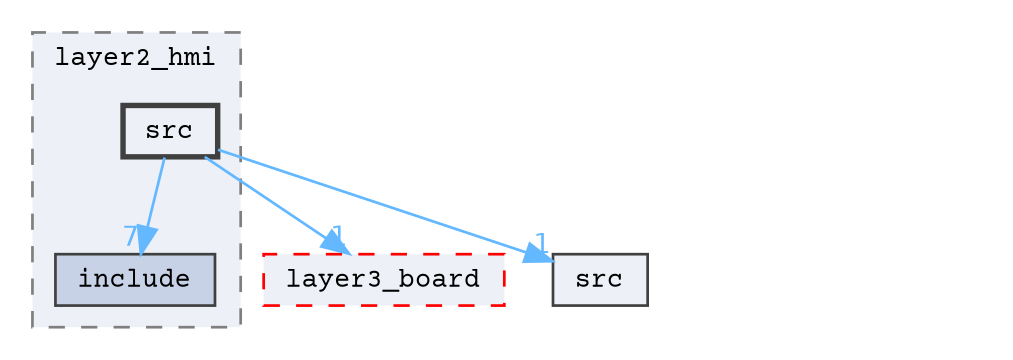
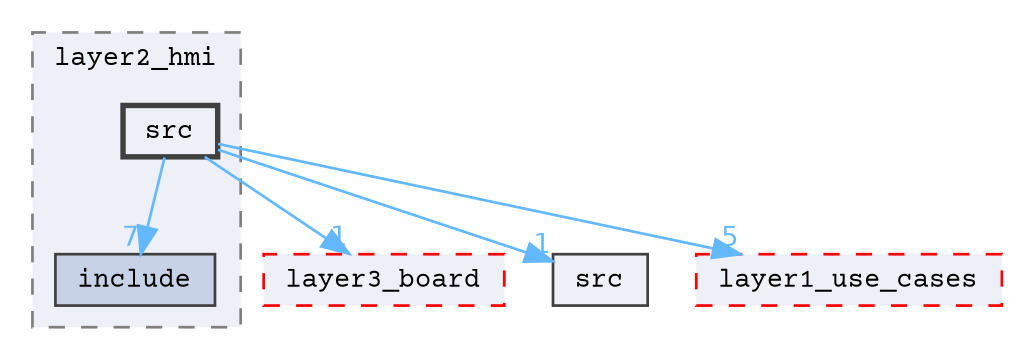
node "layer1_use_cases": added
